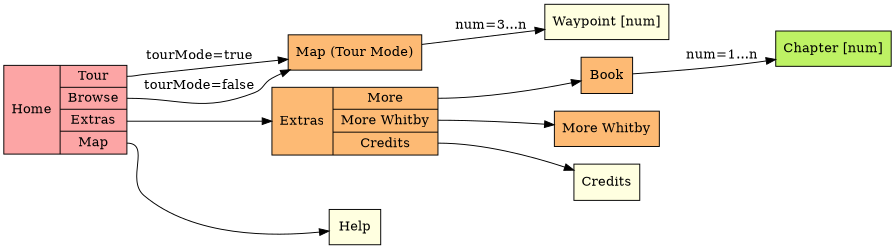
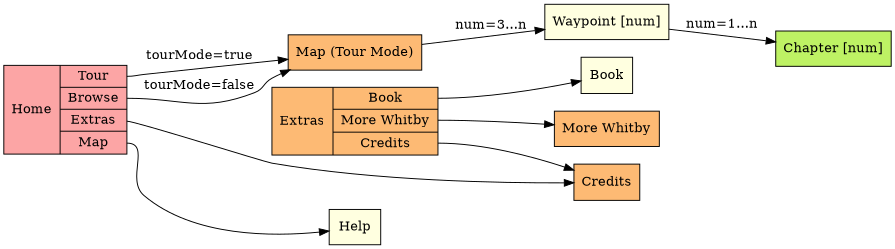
edge "Book" -> "Chapter [num]": now "Waypoint [num]" -> "Chapter [num]"
node "Book": fillcolor #fdba74 -> lightyellow
node "Extras": text "More" -> "Book"
edge "Home" -> "Extras": now "Home" -> "Credits"
node "Credits": fillcolor lightyellow -> #fdba74
